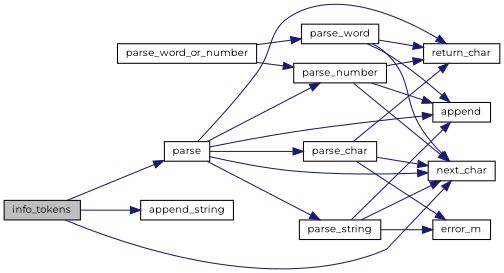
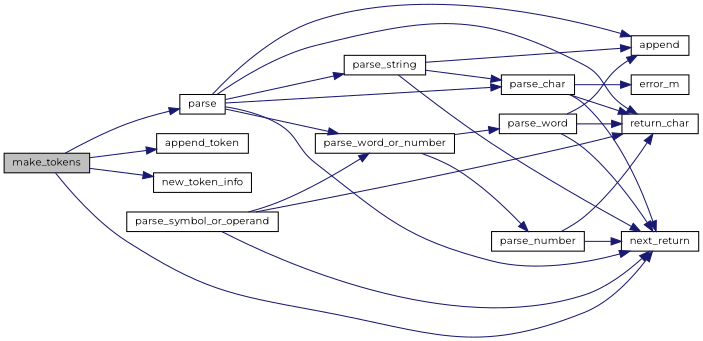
edge "parse_number" -> "append": removed
edge "parse" -> "parse_number": now "parse" -> "parse_word_or_number"
node "next_char": label "next_char" -> "next_return"
node "new_token_info": added
node "info_tokens": label "info_tokens" -> "make_tokens"
node "append_string": label "append_string" -> "append_token"
node "parse_symbol_or_operand": added
edge "parse_string" -> "error_m": now "parse_string" -> "parse_char"
